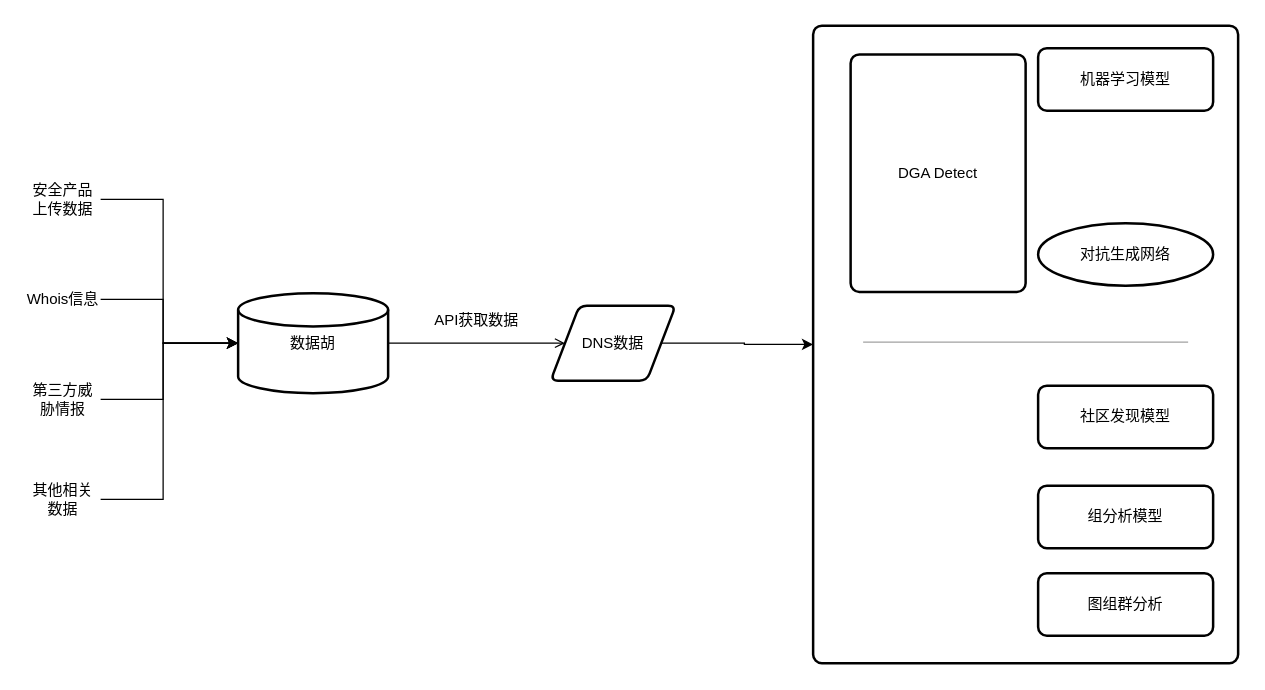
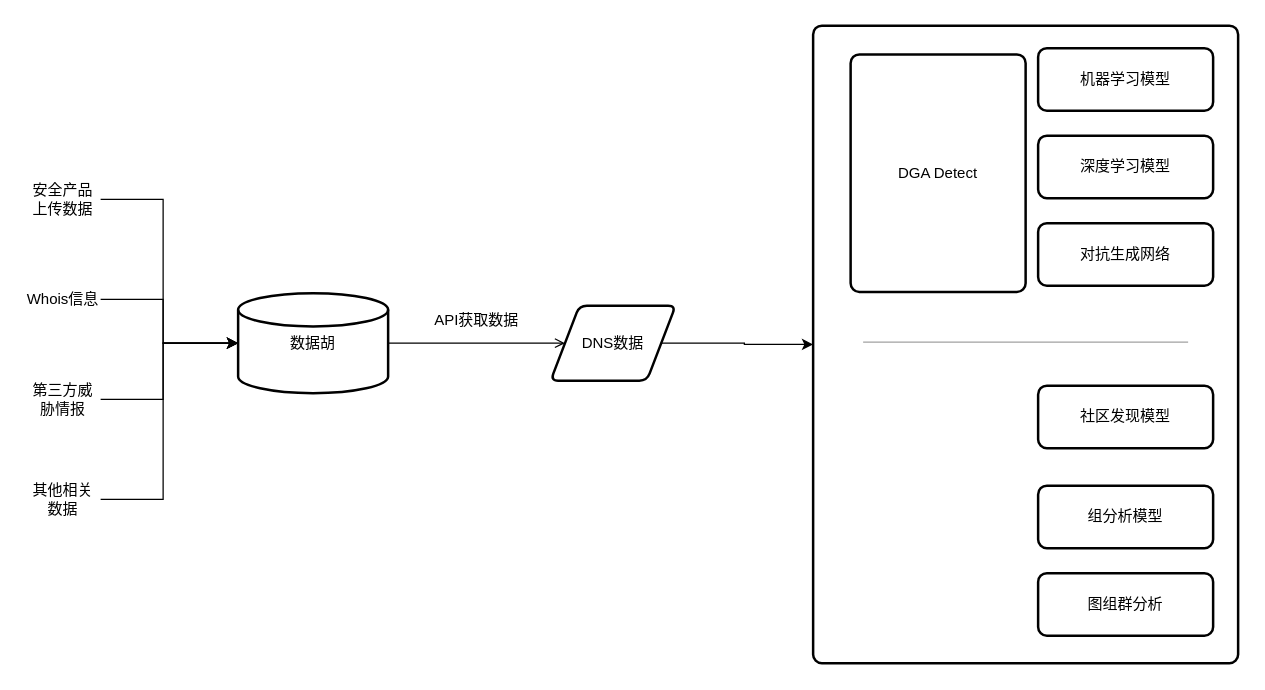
node "深度学习模型": added
node "对抗生成网络": shape ellipse -> rounded rectangle
